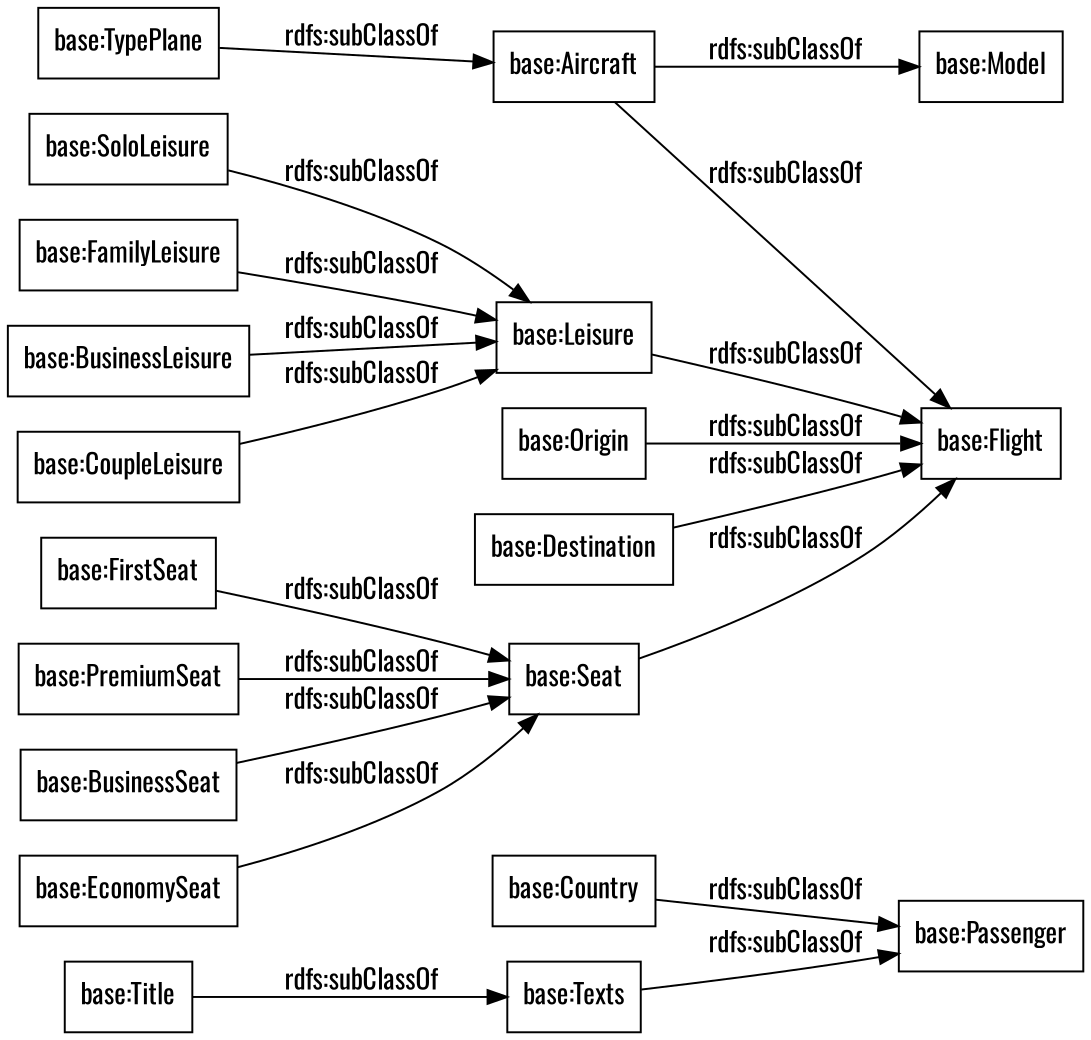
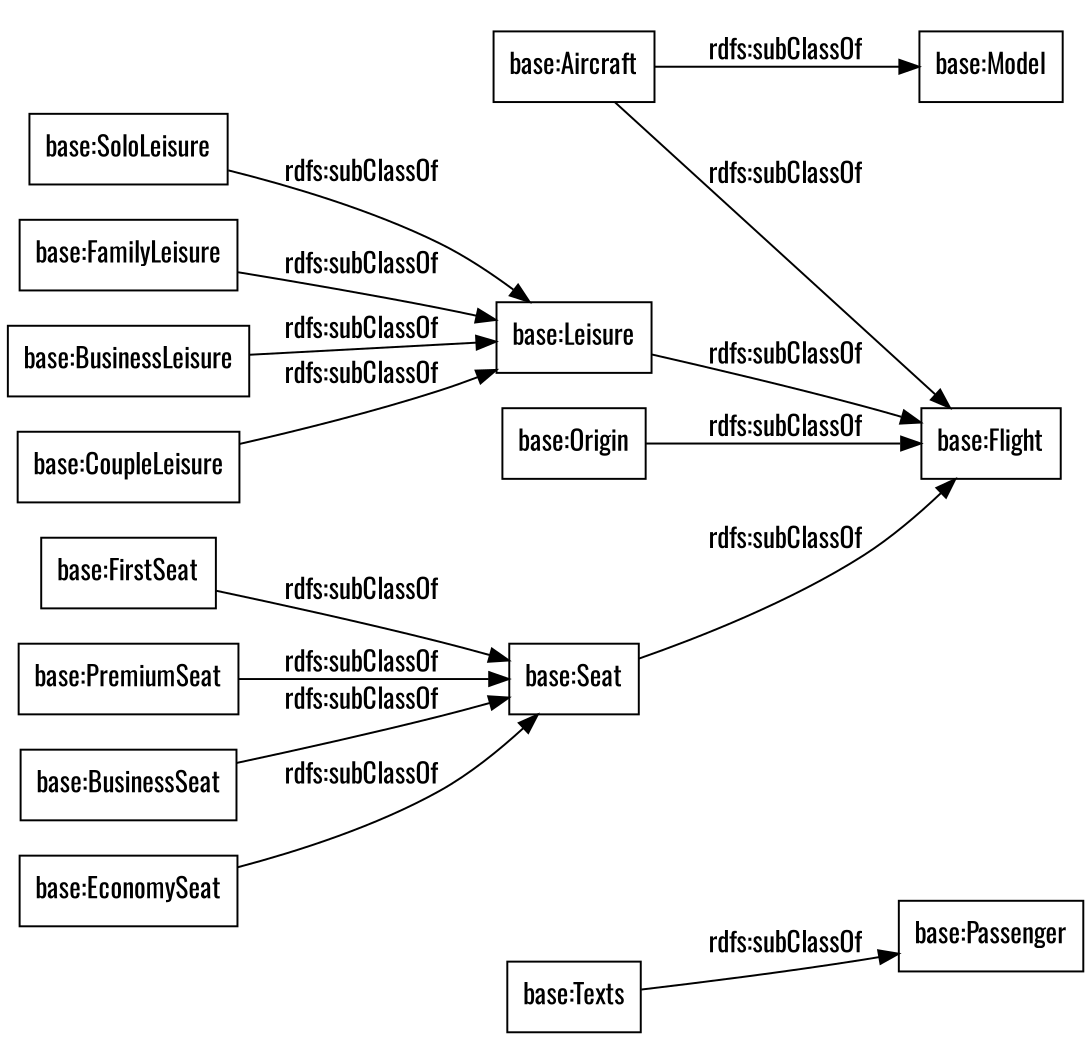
node "base:TypePlane": removed
node "base:Destination": removed
node "base:Country": removed
node "base:Title": removed
